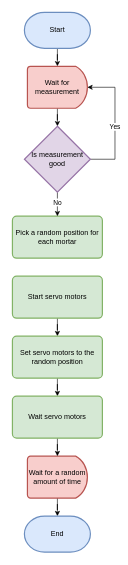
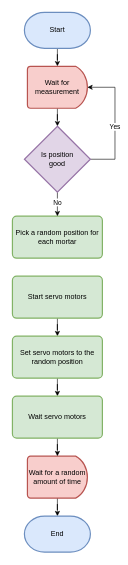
node "Is measurement good": label "Is measurement good" -> "Is position good"
